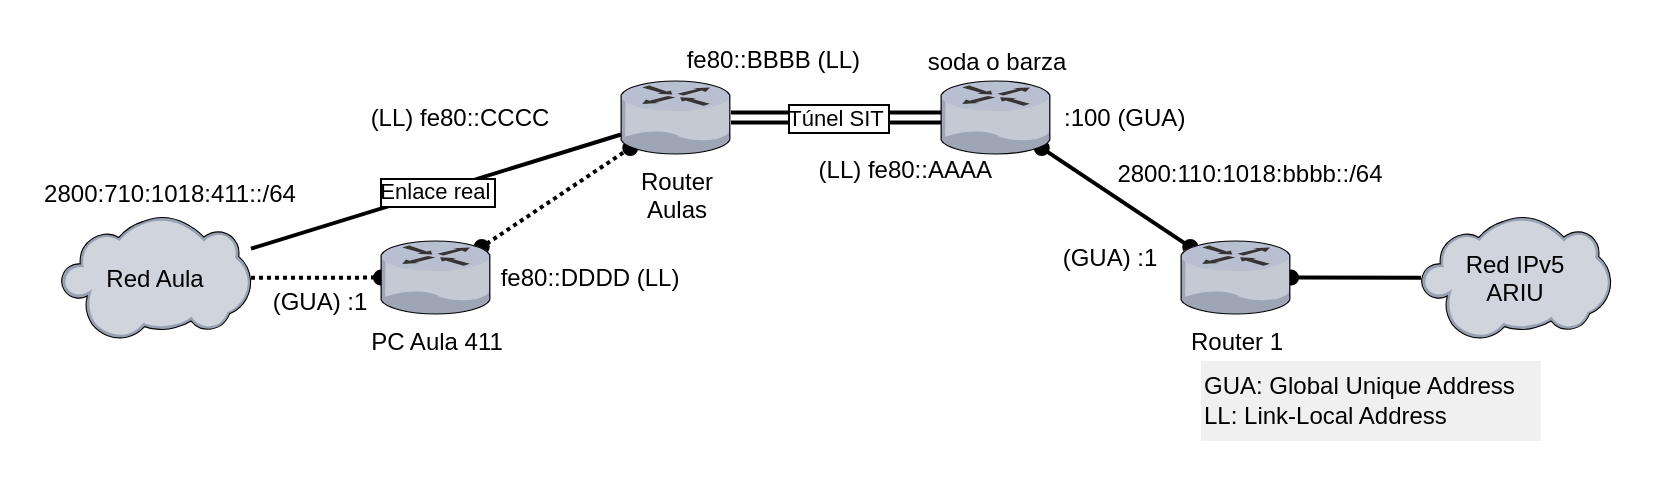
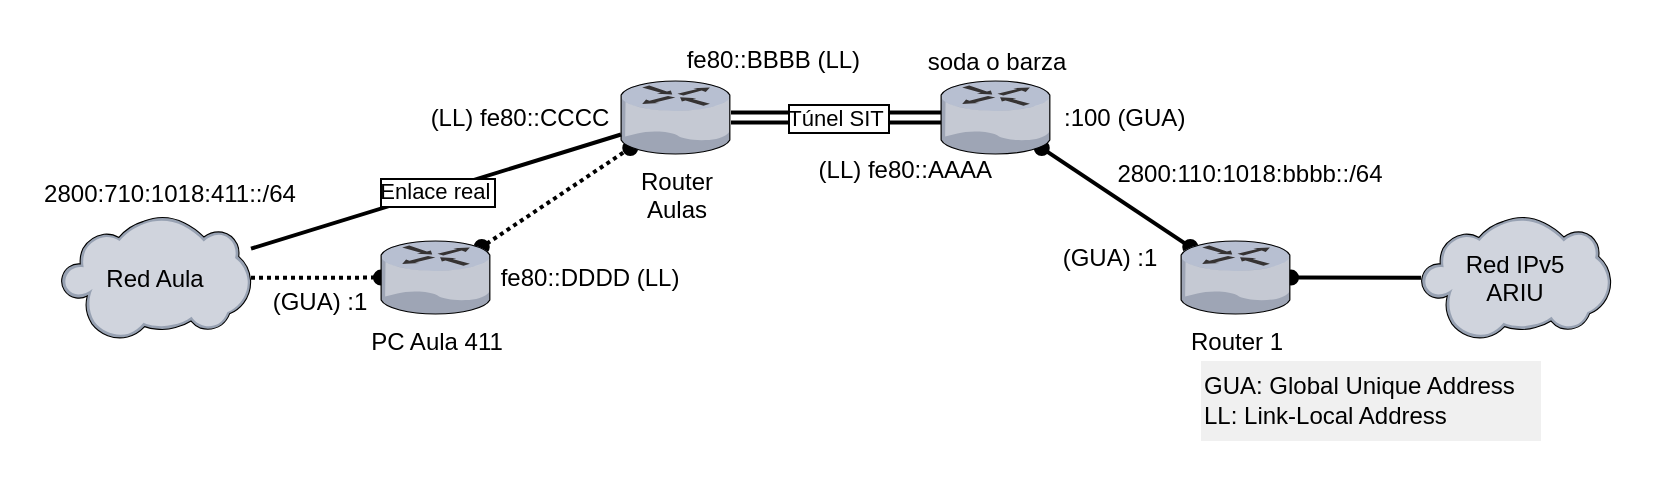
node "(LL) fe80::CCCC": moved (461, 119) -> (521, 119)
